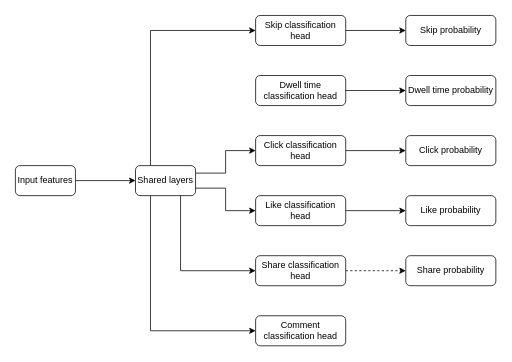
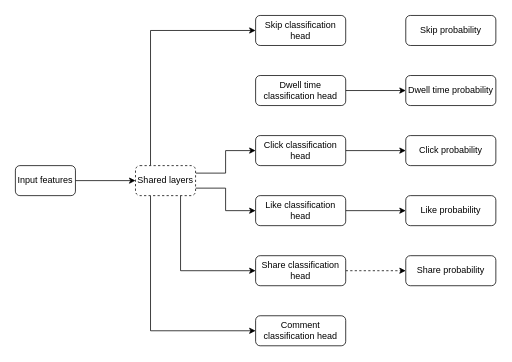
edge "Skip classification head" -> "Skip probability": removed
node "Shared layers": style solid -> dashed
